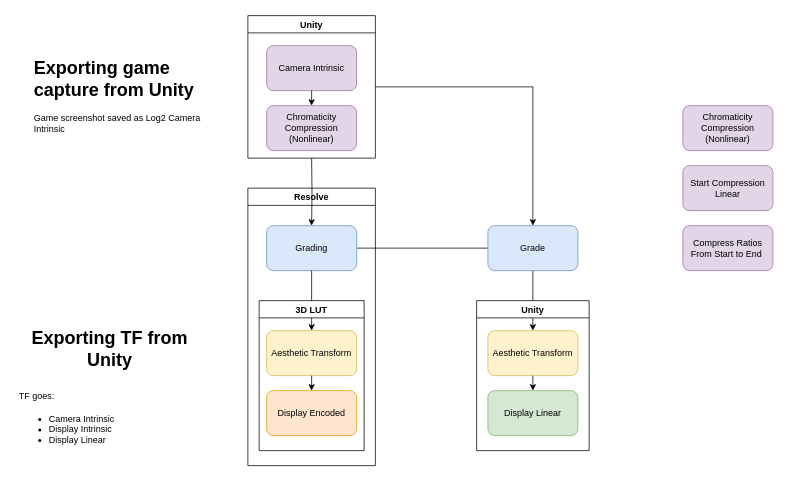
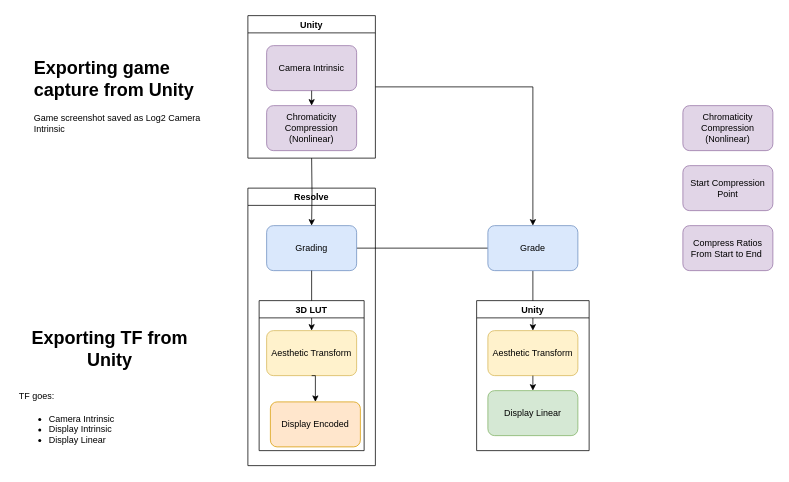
node "Start Compression Linear": label "Start Compression Linear" -> "Start Compression Point"
node "Display Encoded": moved (312, 413) -> (315, 424)
